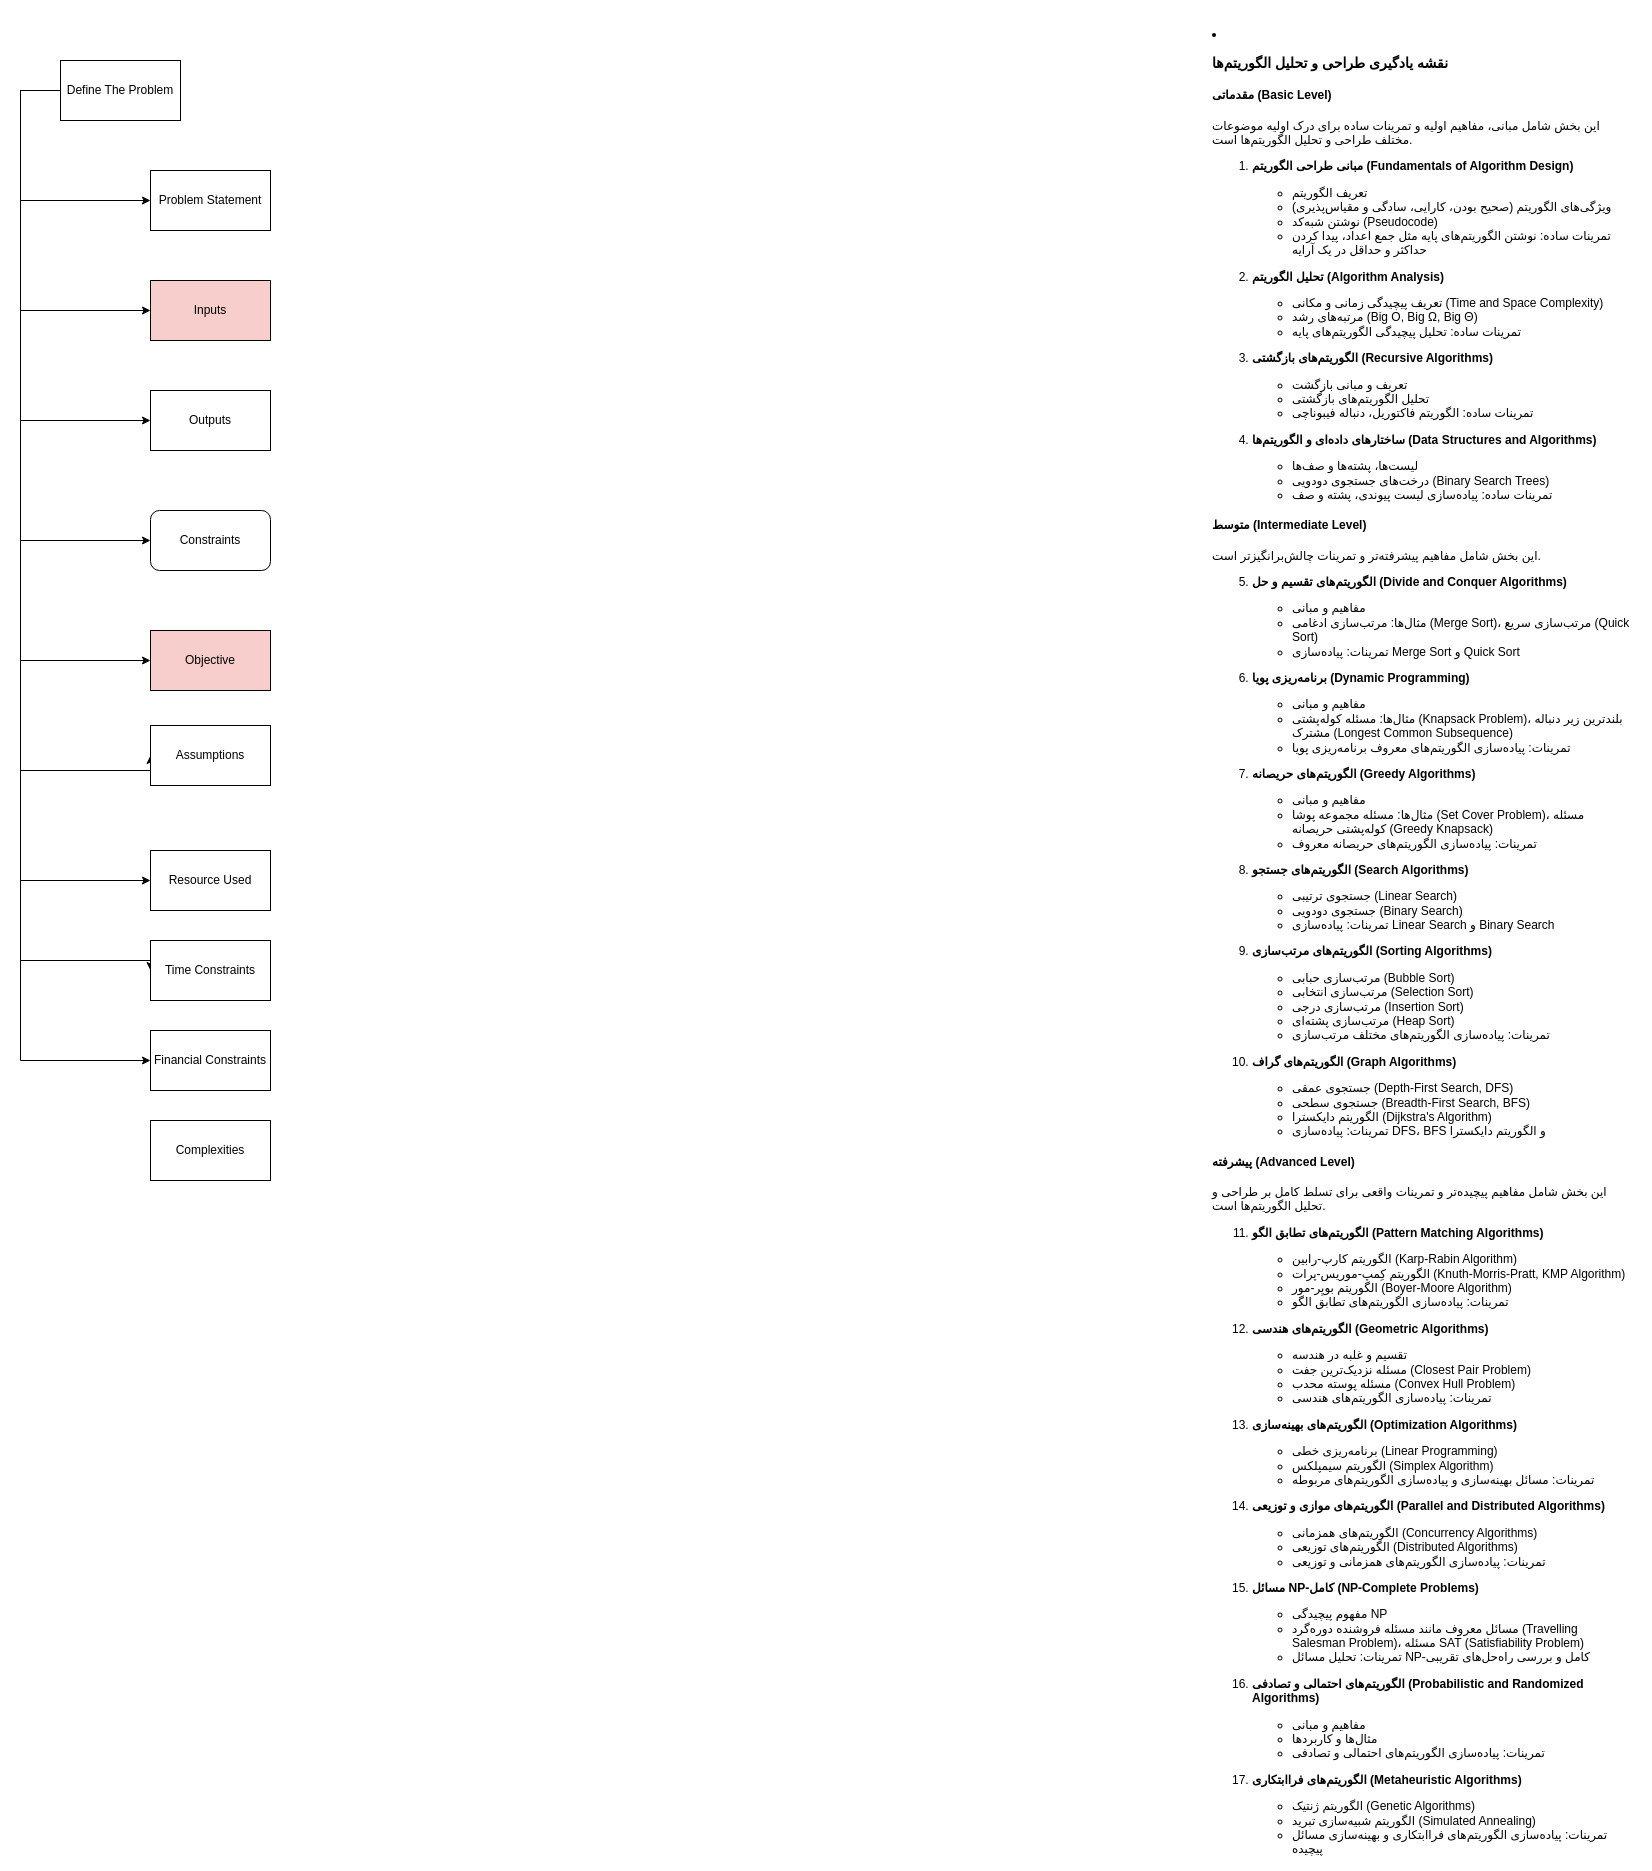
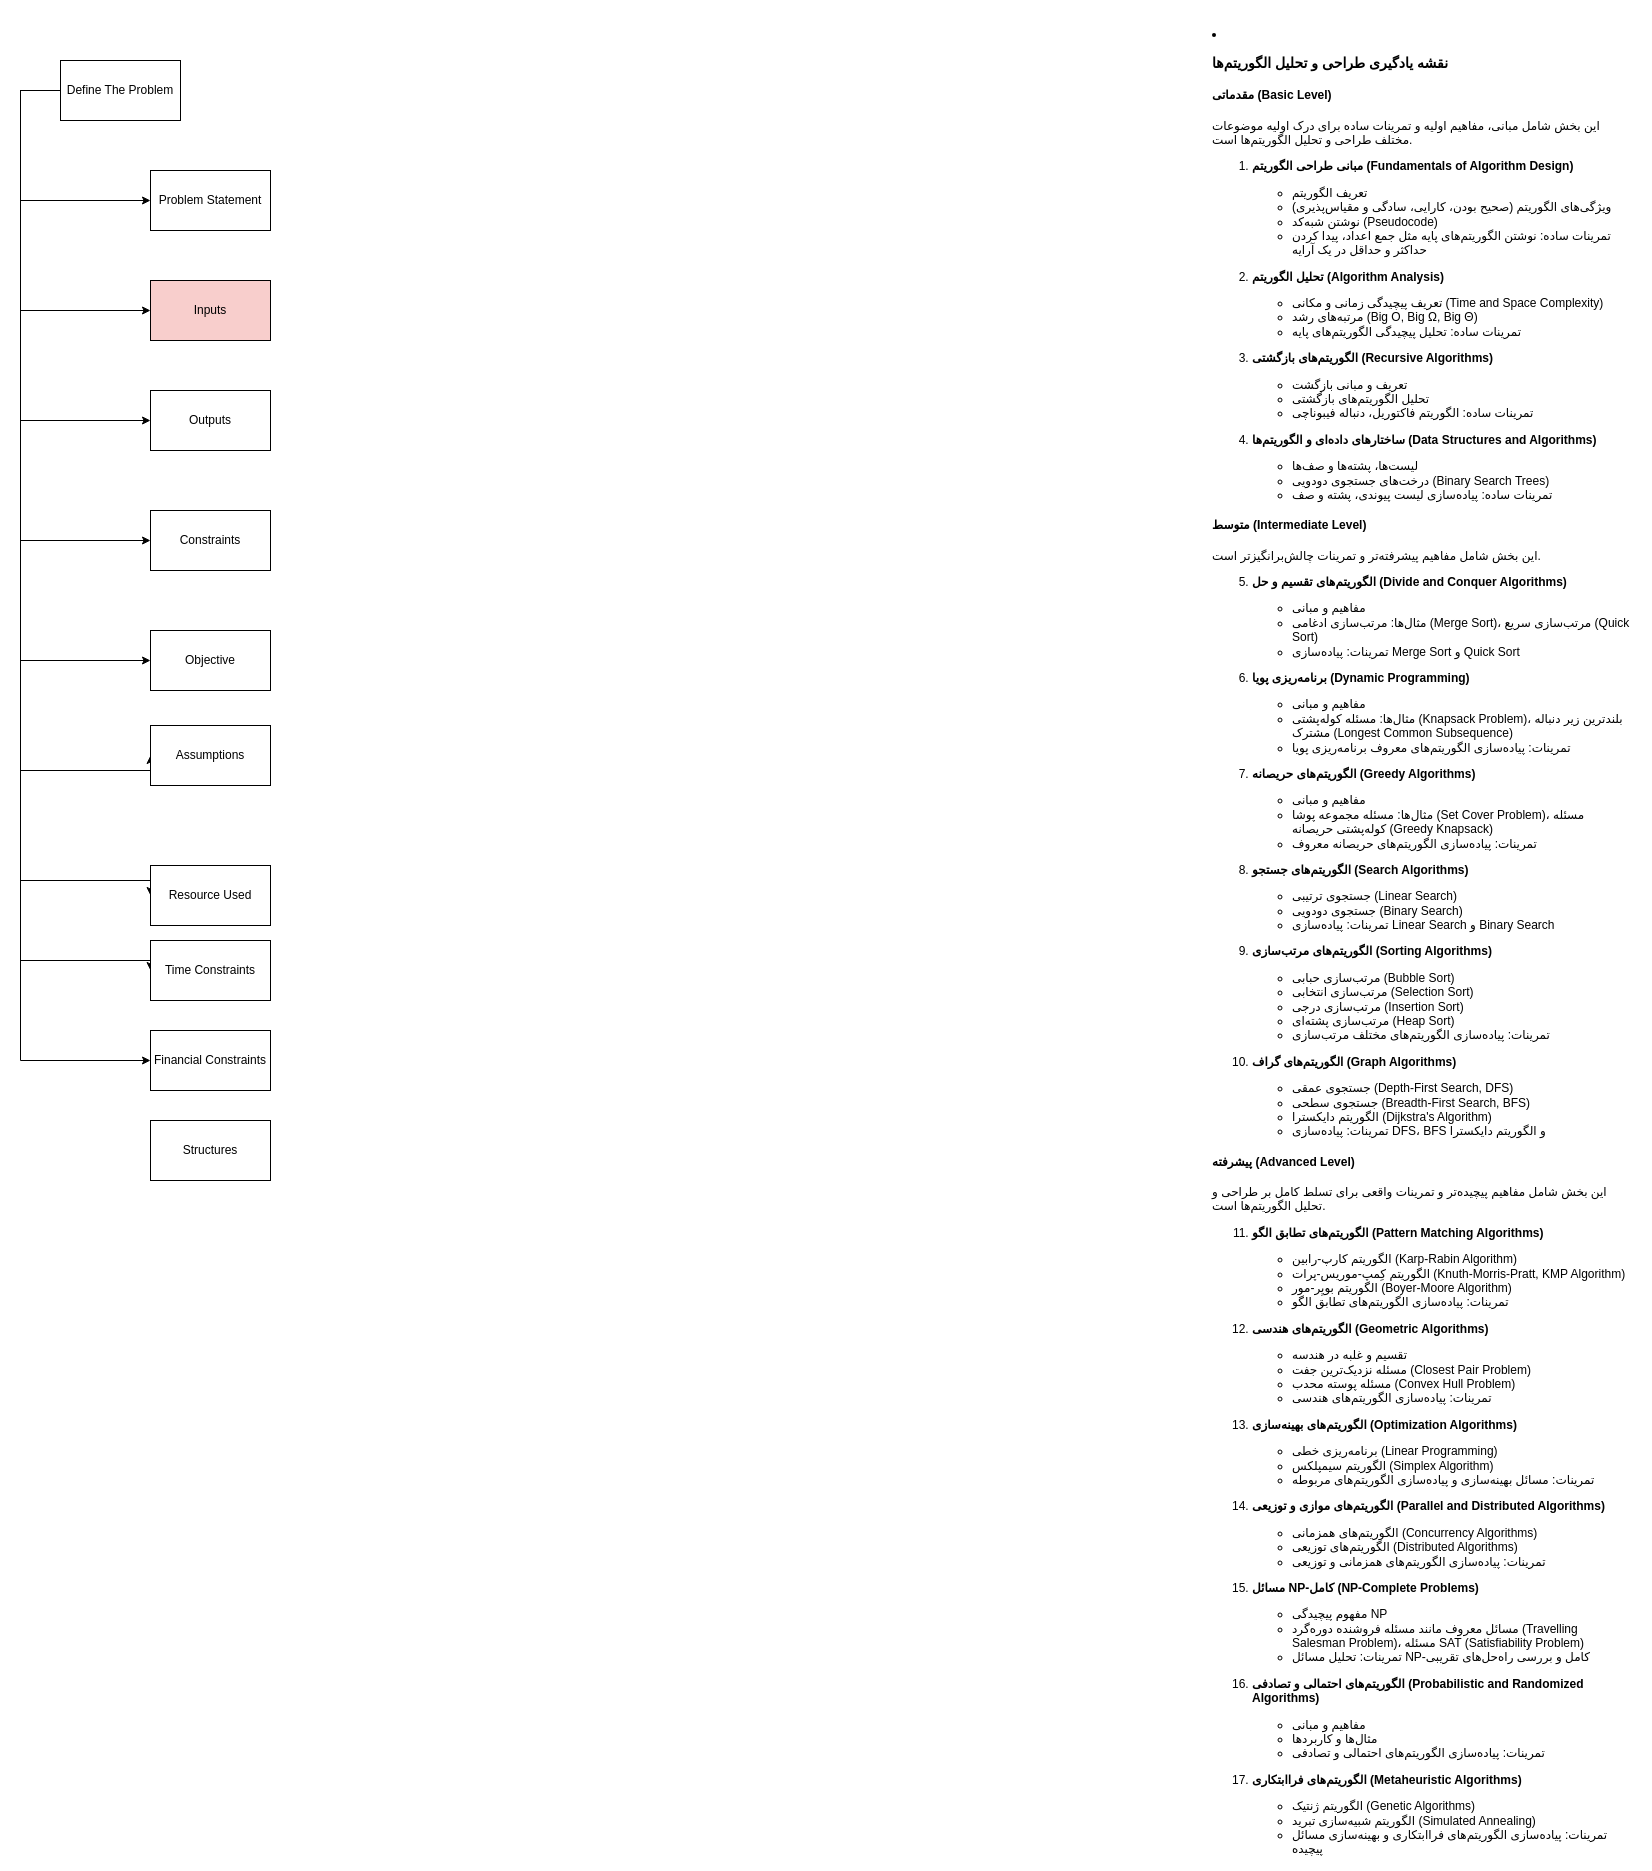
node "Constraints": shape rounded rectangle -> rectangle
node "Objective": fillcolor #f8cecc -> #ffffff
node "Resource Used": moved (211, 881) -> (211, 896)
node "Complexities": label "Complexities" -> "Structures"
